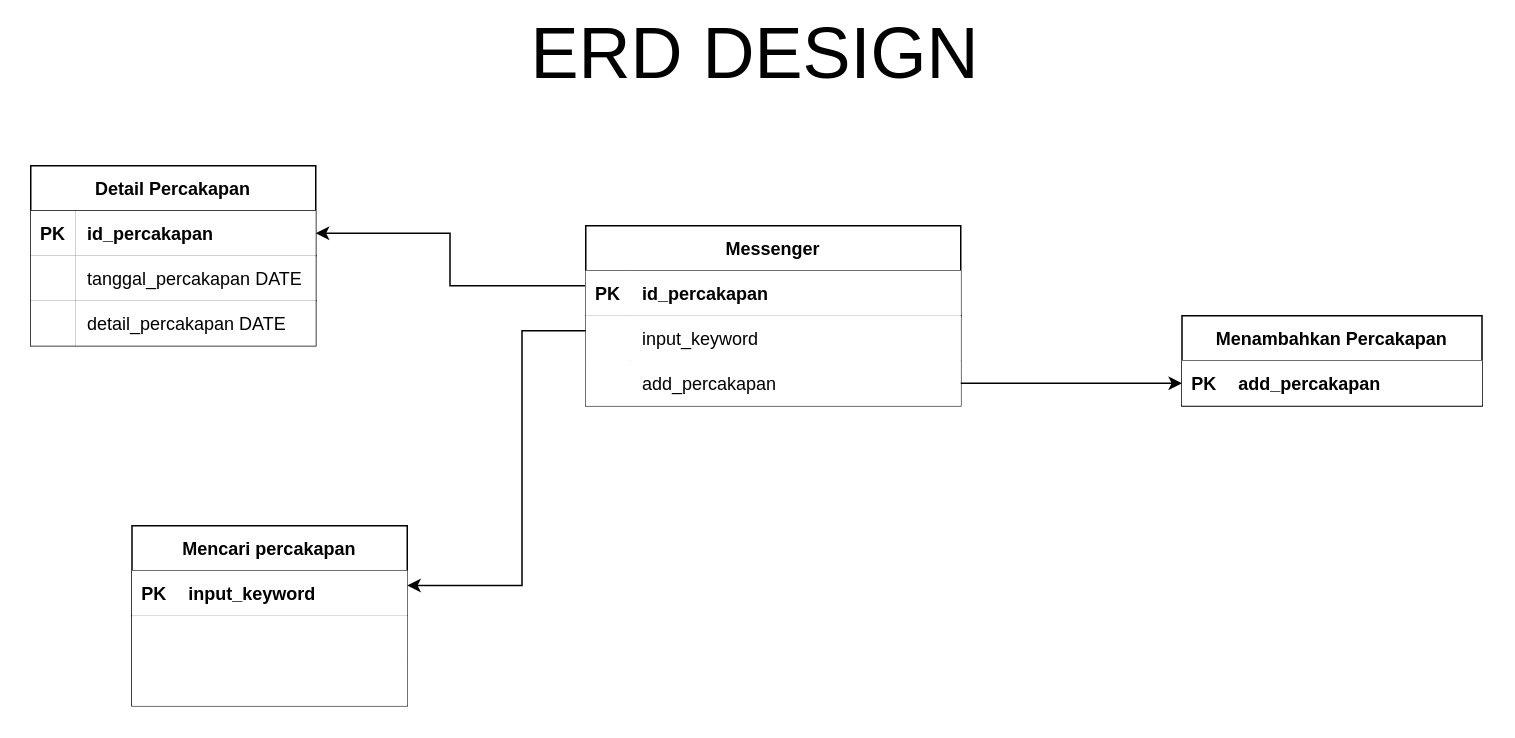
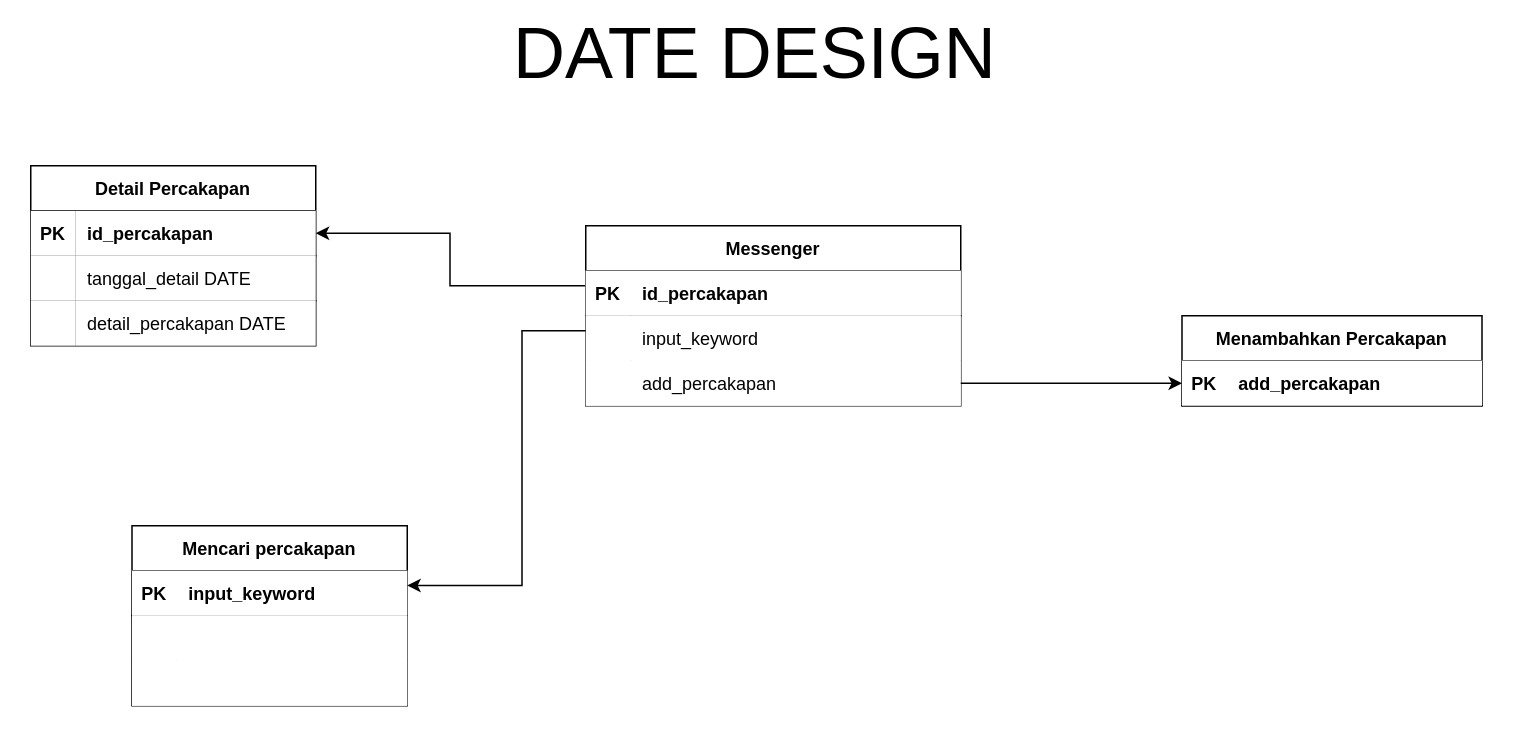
node "ERD DESIGN": label "ERD DESIGN" -> "DATE DESIGN"
node "tanggal_percakapan DATE": label "tanggal_percakapan DATE" -> "tanggal_detail DATE"
